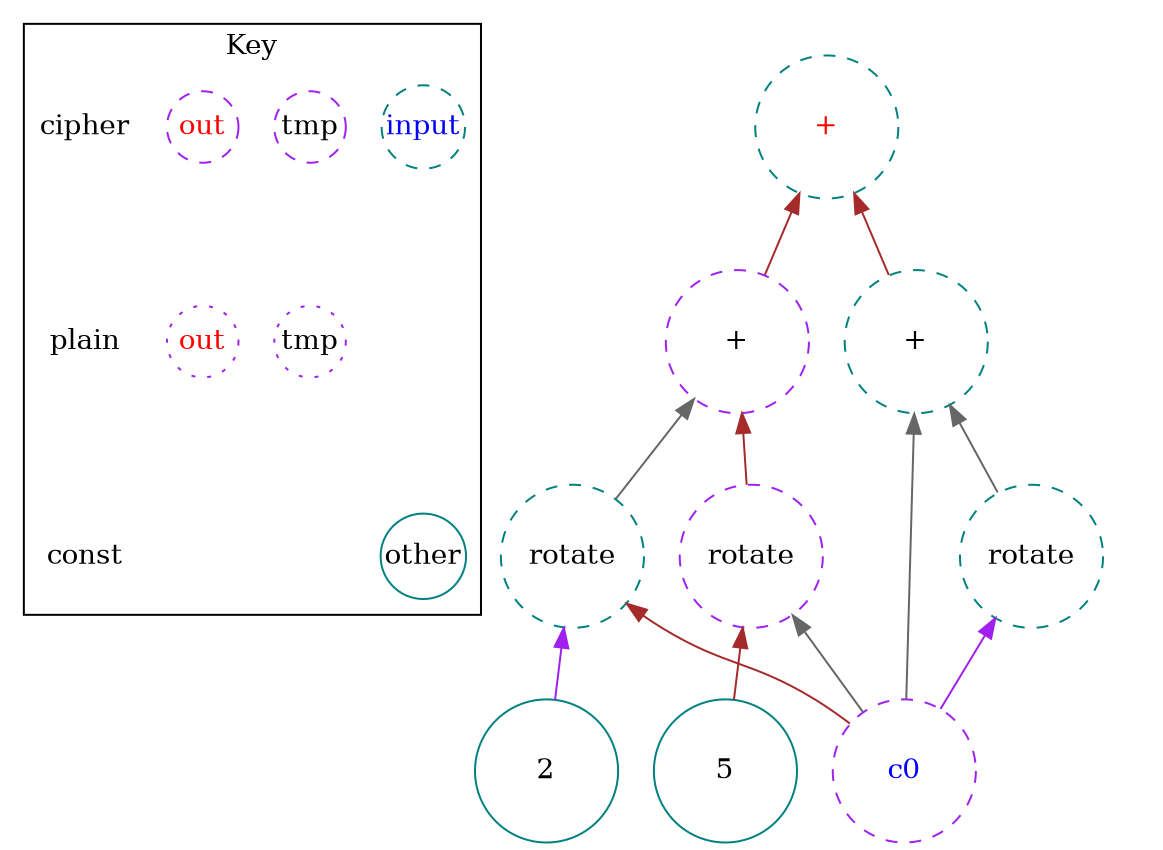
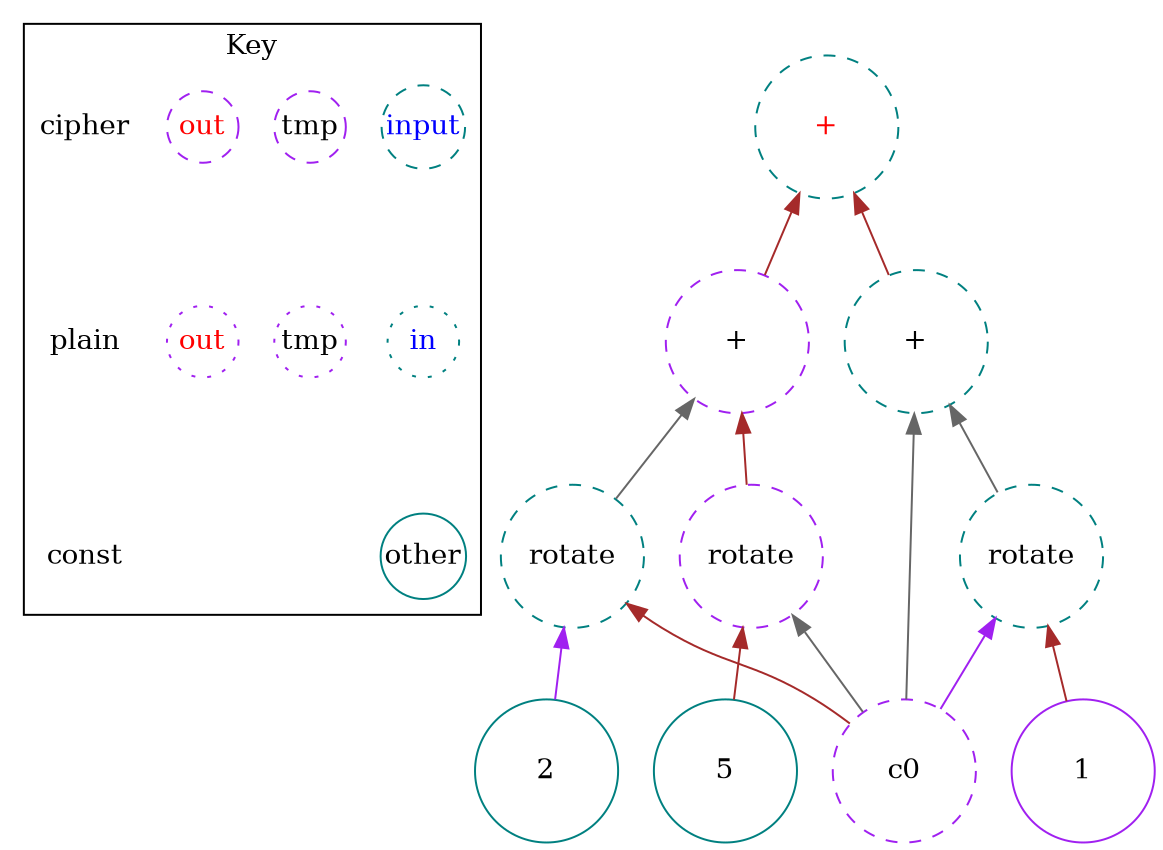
node "in": added
node "c0": fontcolor blue -> black
node "1": added
